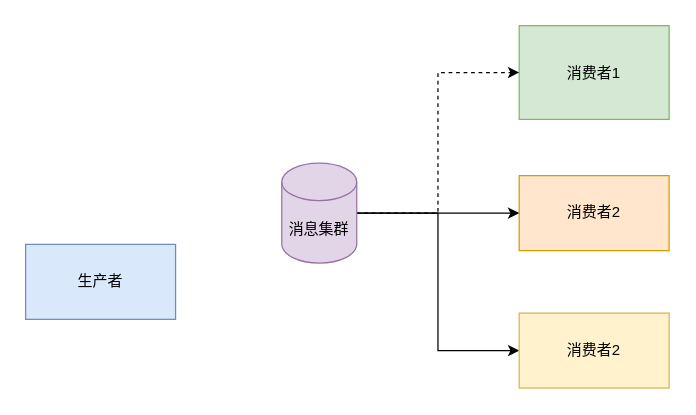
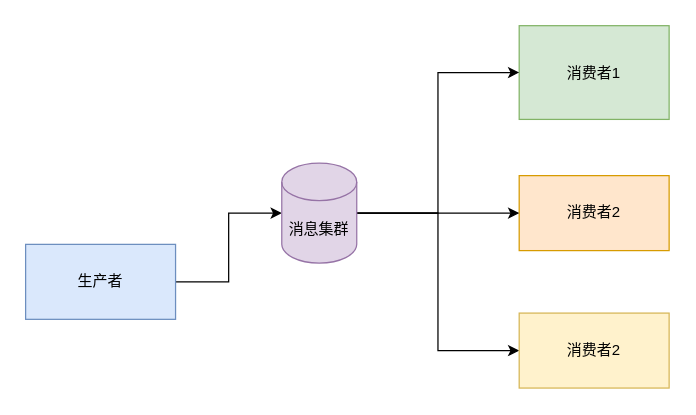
edge "消息集群" -> "消费者1": style dashed -> solid
edge "生产者" -> "消息集群": added
